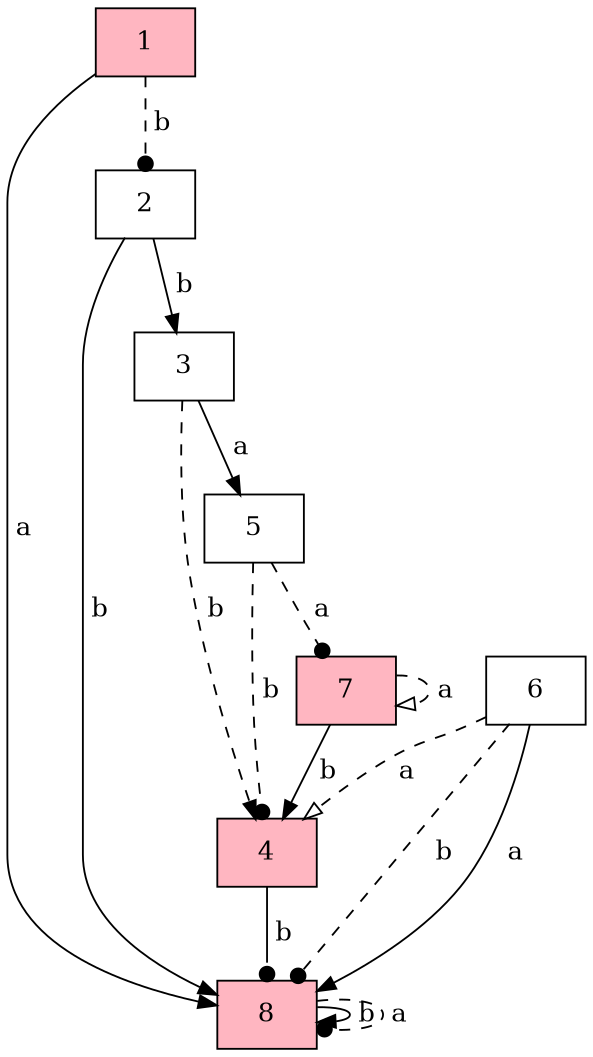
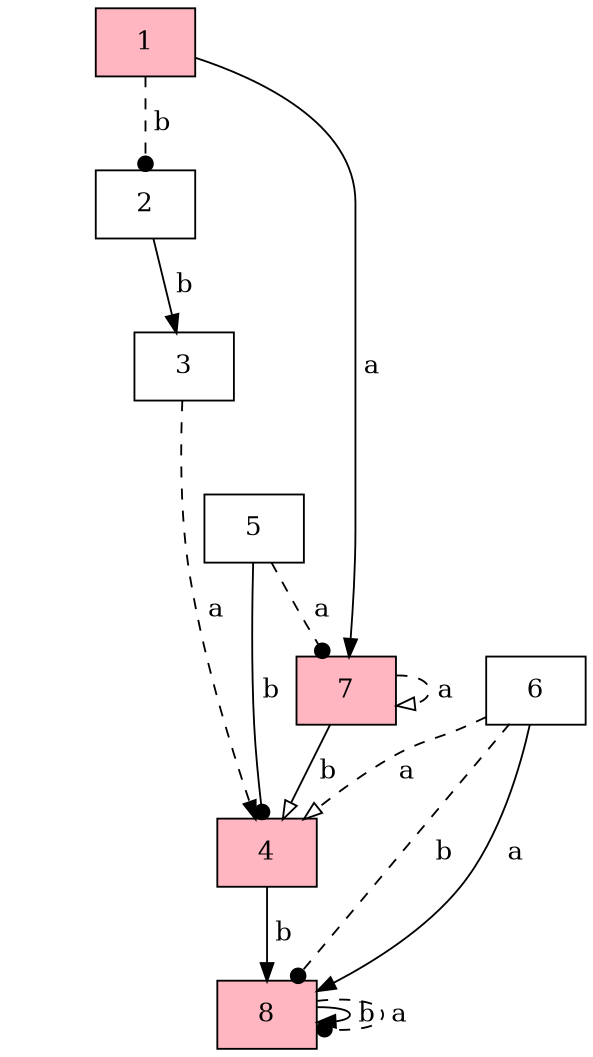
edge "3" -> "5": removed, label "a"
edge "1" -> "8": now "1" -> "7"
edge "3" -> "4": label " b" -> " a"
edge "2" -> "8": removed, label "b"
edge "5" -> "4": style dashed -> solid
edge "7" -> "4": arrowhead normal -> onormal
edge "4" -> "8": arrowhead dot -> normal
